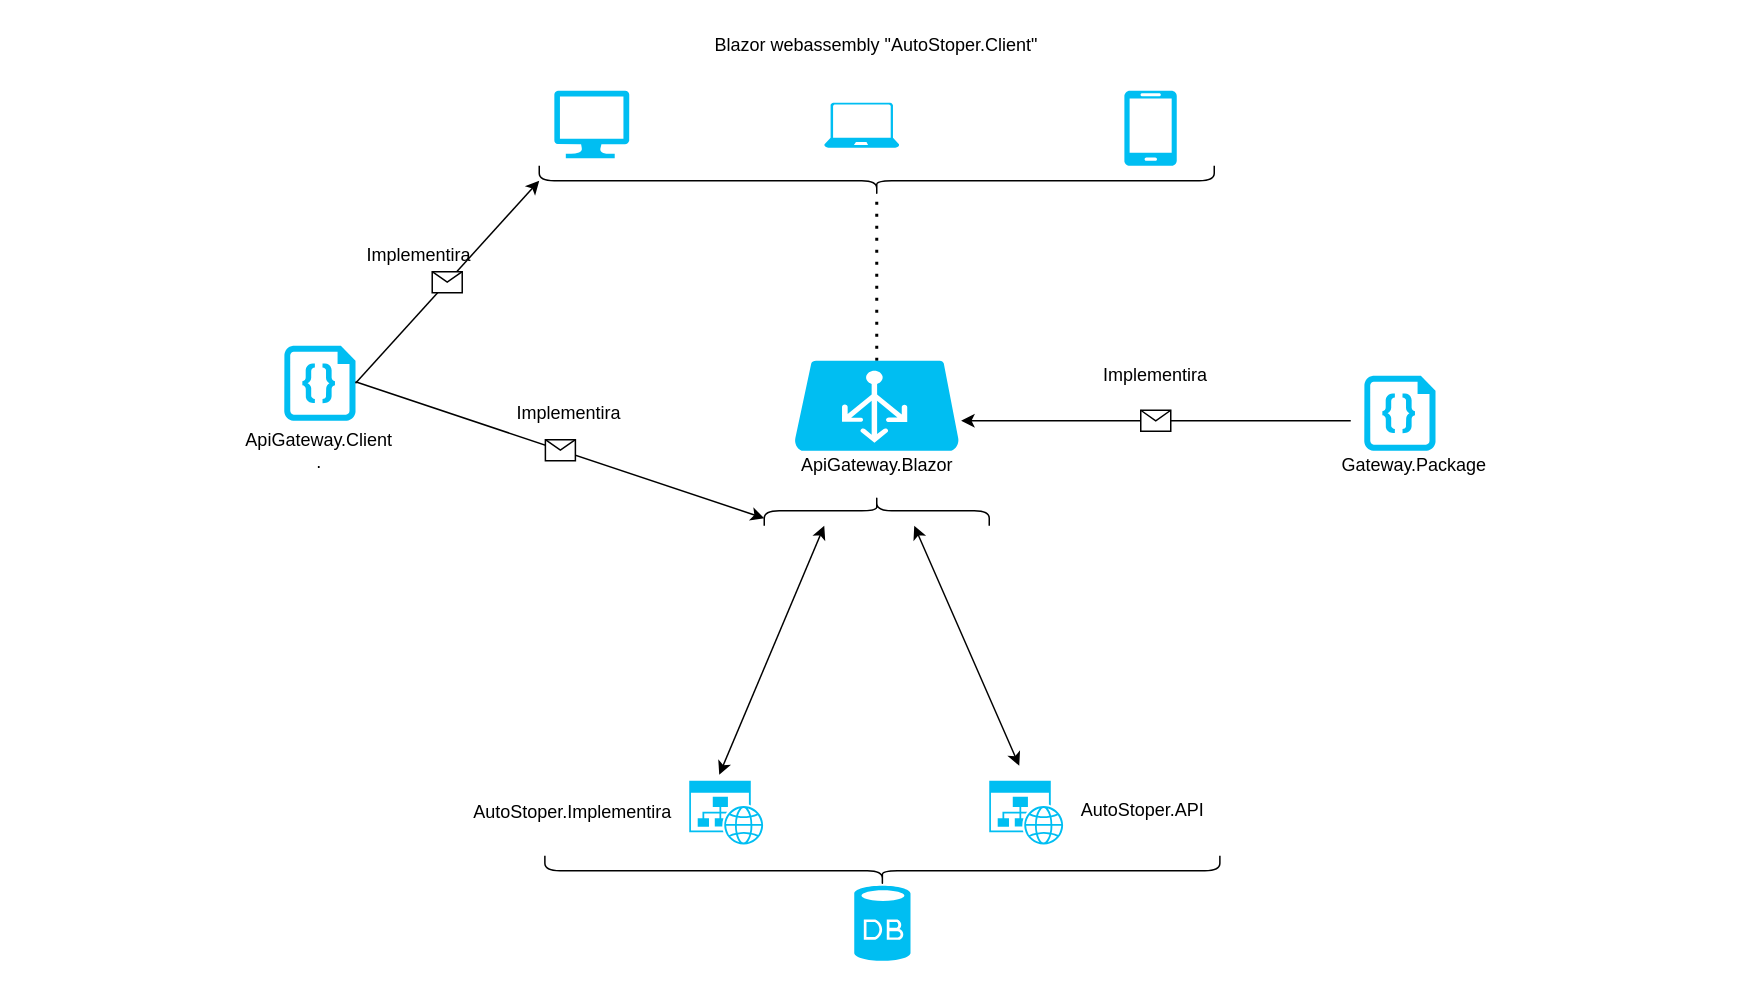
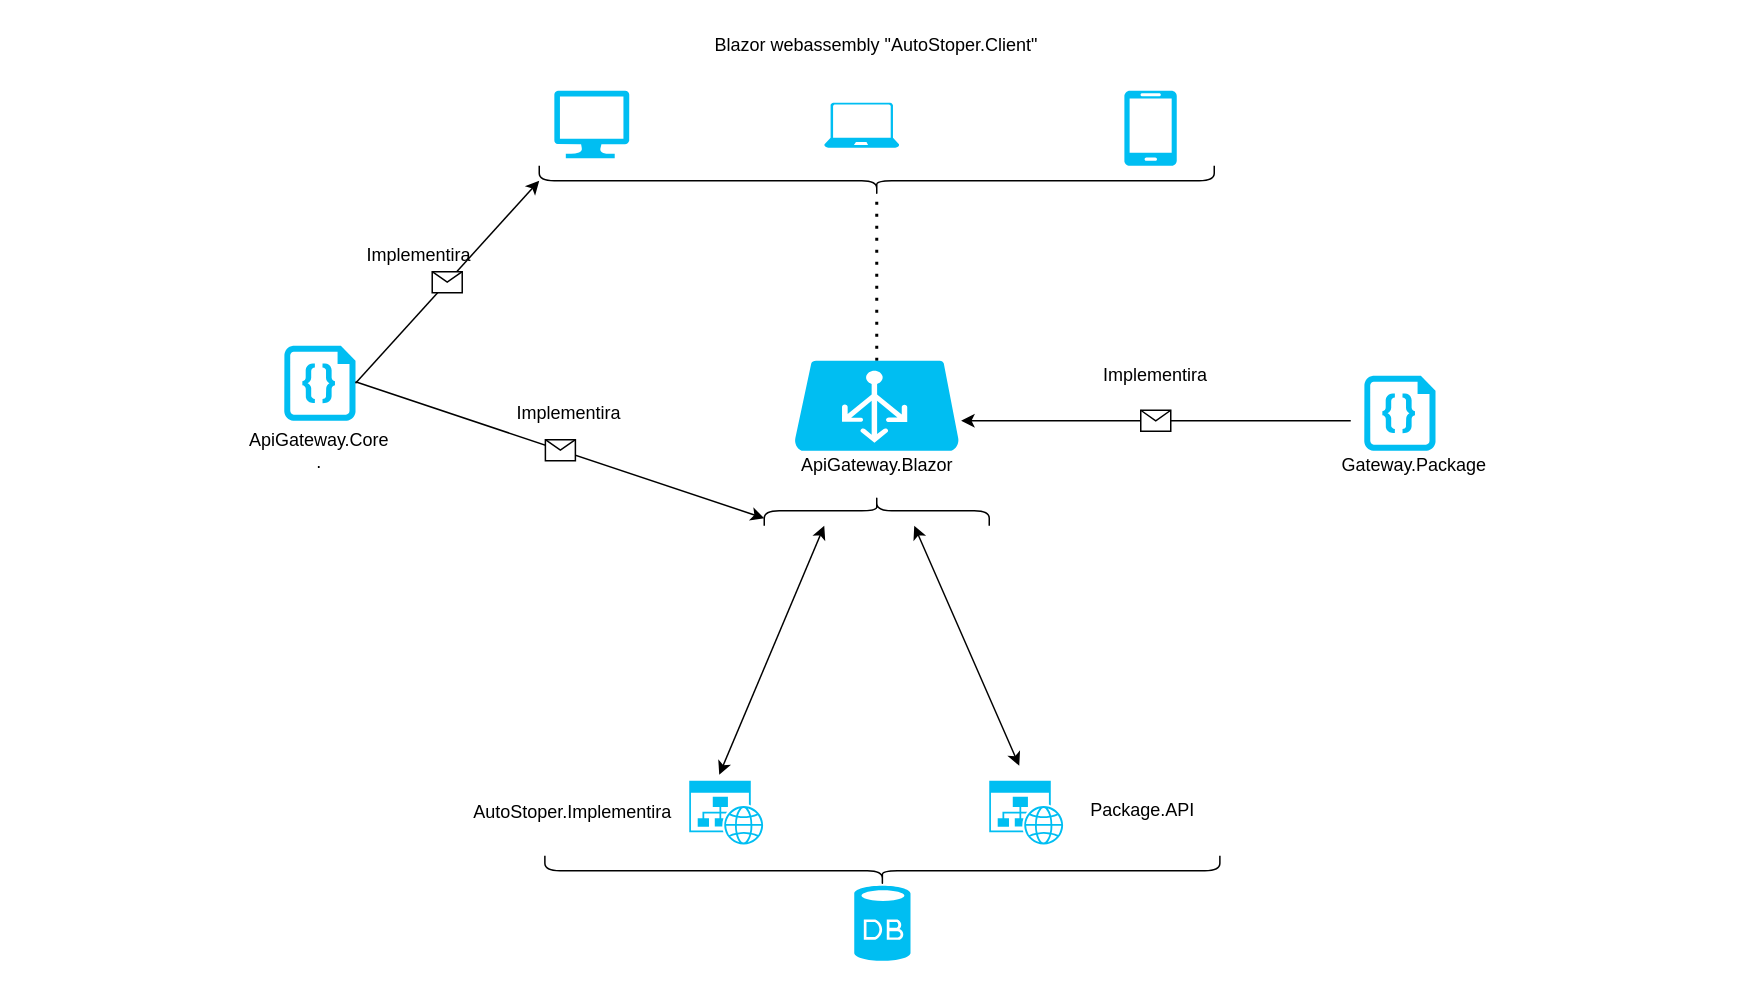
node "ApiGateway.Client .": label "ApiGateway.Client ." -> "ApiGateway.Core ."
node "AutoStoper.API": label "AutoStoper.API" -> "Package.API"
